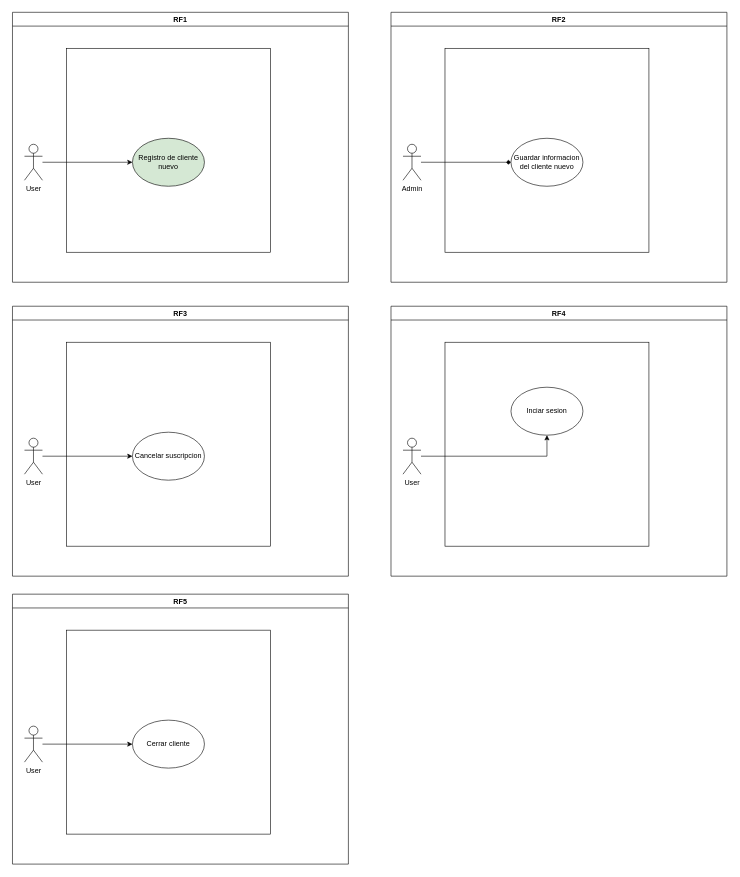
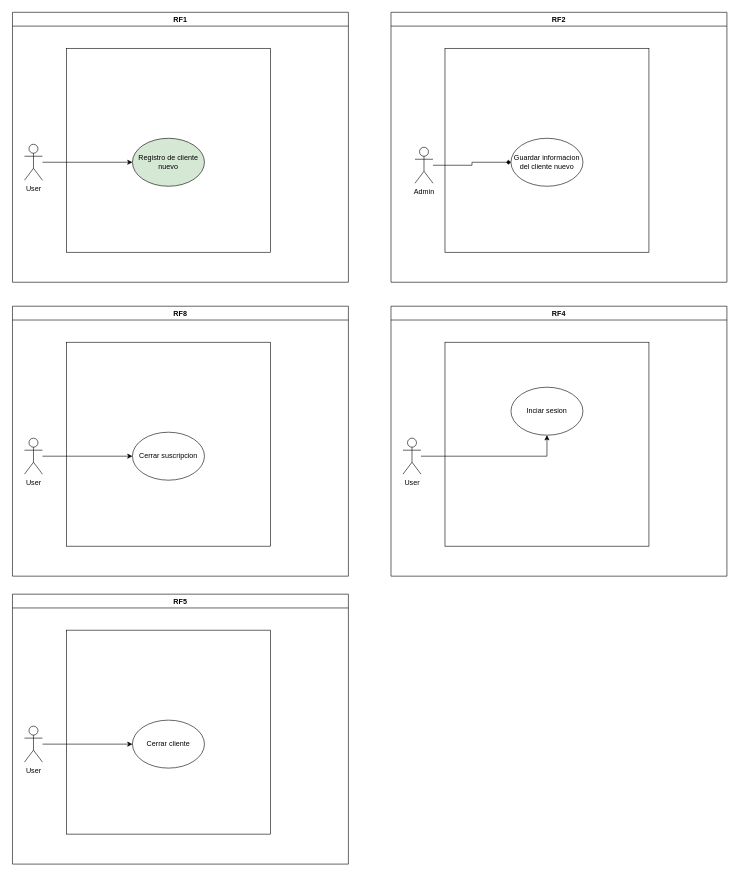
node "Admin": moved (412, 162) -> (424, 165)
node "RF3": label "RF3" -> "RF8"
node "Cancelar suscripcion": label "Cancelar suscripcion" -> "Cerrar suscripcion"
